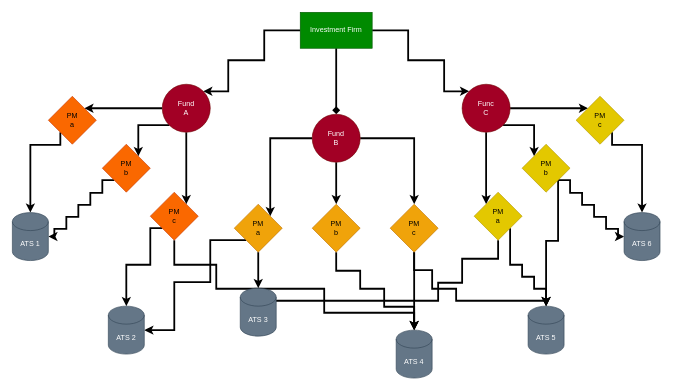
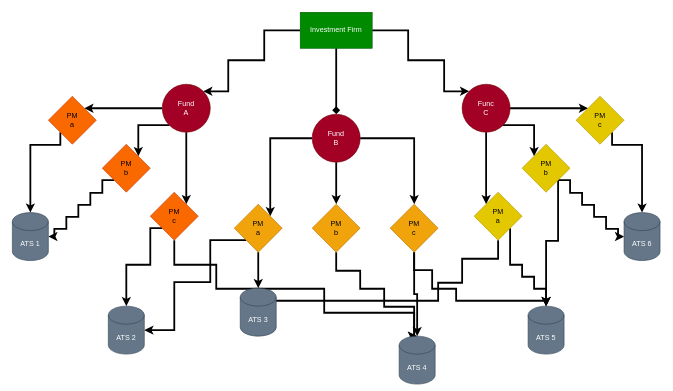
node "ATS 4": moved (414, 354) -> (417, 360)
